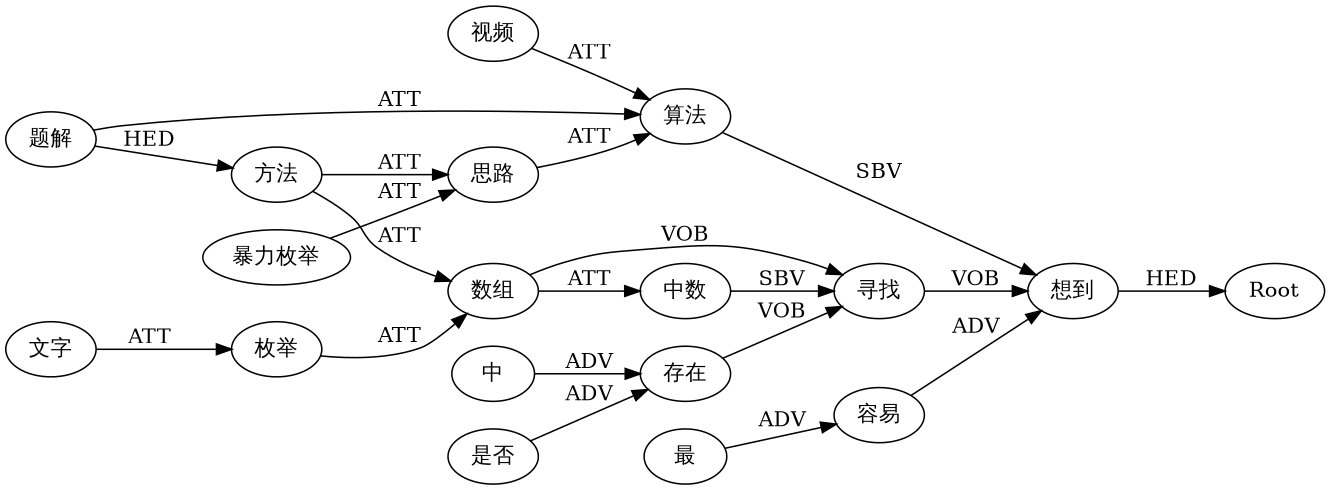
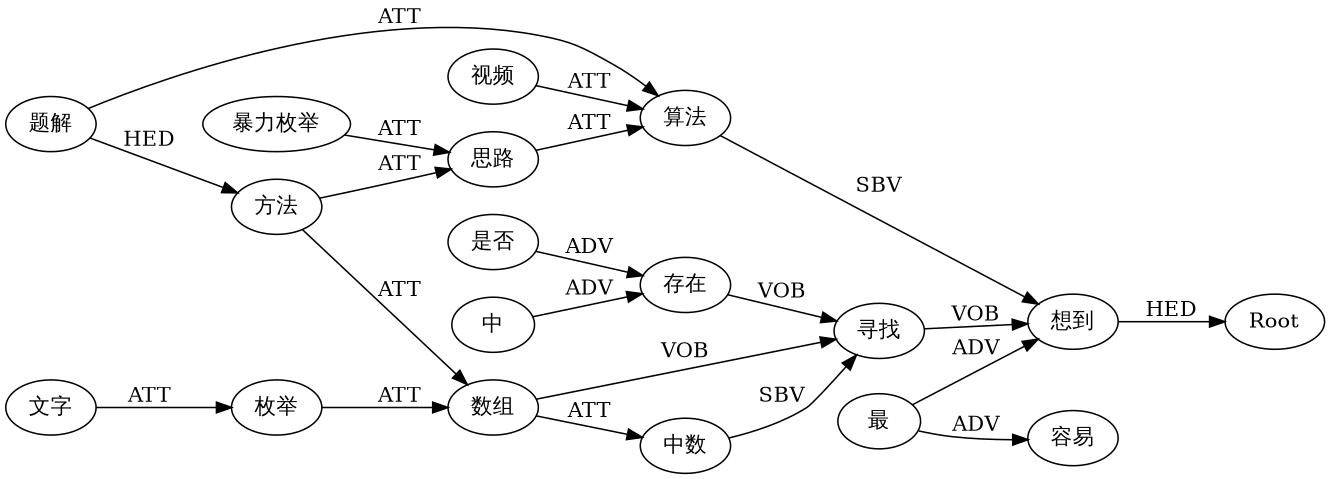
edge "容易" -> "想到": now "最" -> "想到"
